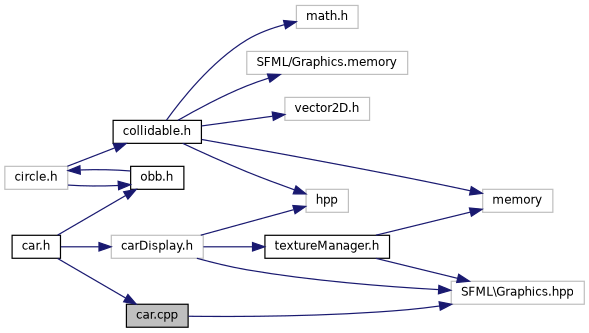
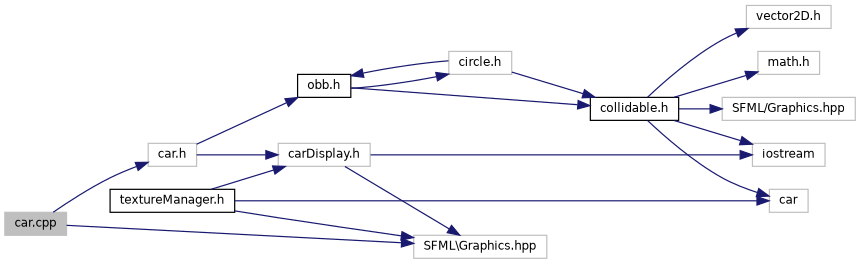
node "SFML/Graphics.memory": label "SFML/Graphics.memory" -> "SFML/Graphics.hpp"
edge "obb.h" -> "collidable.h": added
node "hpp": label "hpp" -> "iostream"
node "memory": label "memory" -> "car"
node "car.h": color black -> grey75
edge "carDisplay.h" -> "textureManager.h": reversed
edge "car.h" -> "car.cpp": reversed
node "car.cpp": color black -> grey75
